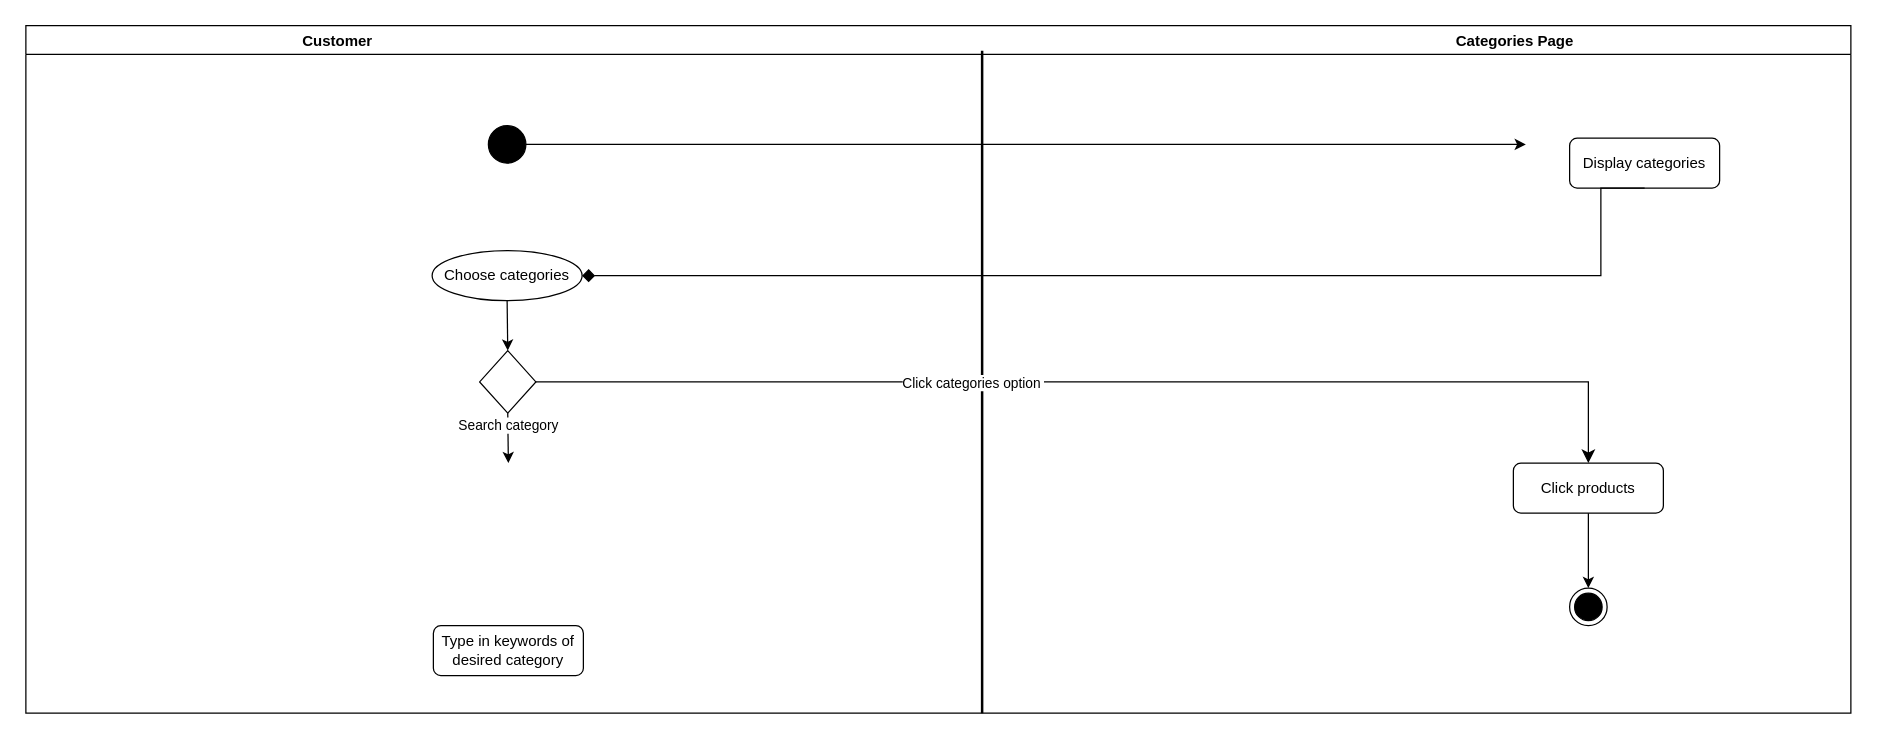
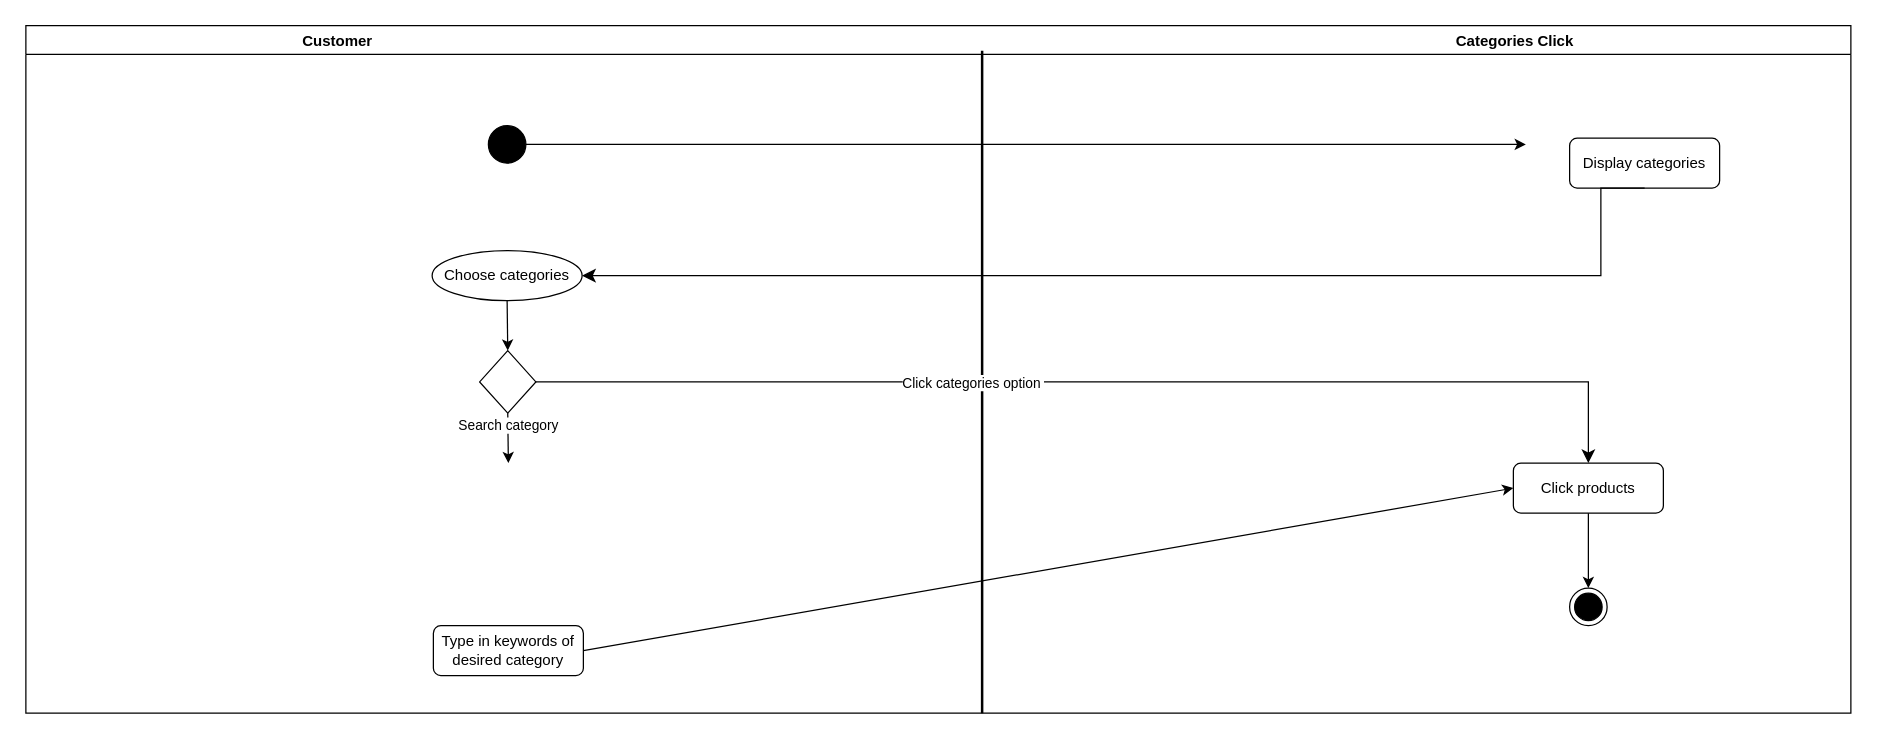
node "Customer Categories Page": label "Customer Categories Page" -> "Customer Categories Click"
edge "Display categories" -> "Choose categories": arrowhead diamond -> classic
edge "Type in keywords of desired category" -> "Click products": added
